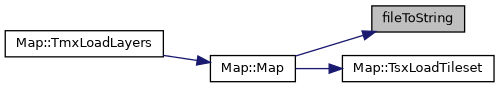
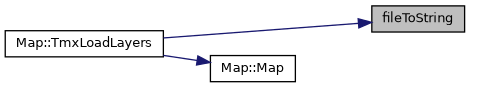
edge "Map::Map" -> "fileToString": now "Map::TmxLoadLayers" -> "fileToString"
node "Map::TsxLoadTileset": removed
